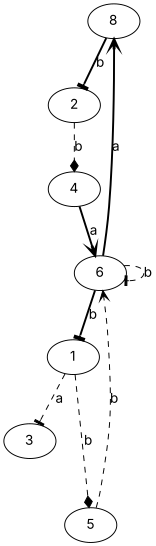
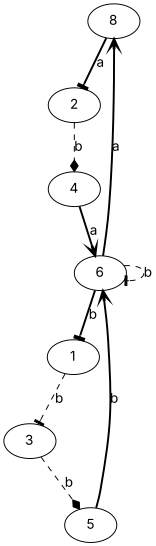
edge "8" -> "2": label "b" -> "a"
edge "1" -> "3": label "a" -> "b"
edge "5" -> "6": style dashed -> bold
edge "1" -> "5": now "3" -> "5"
